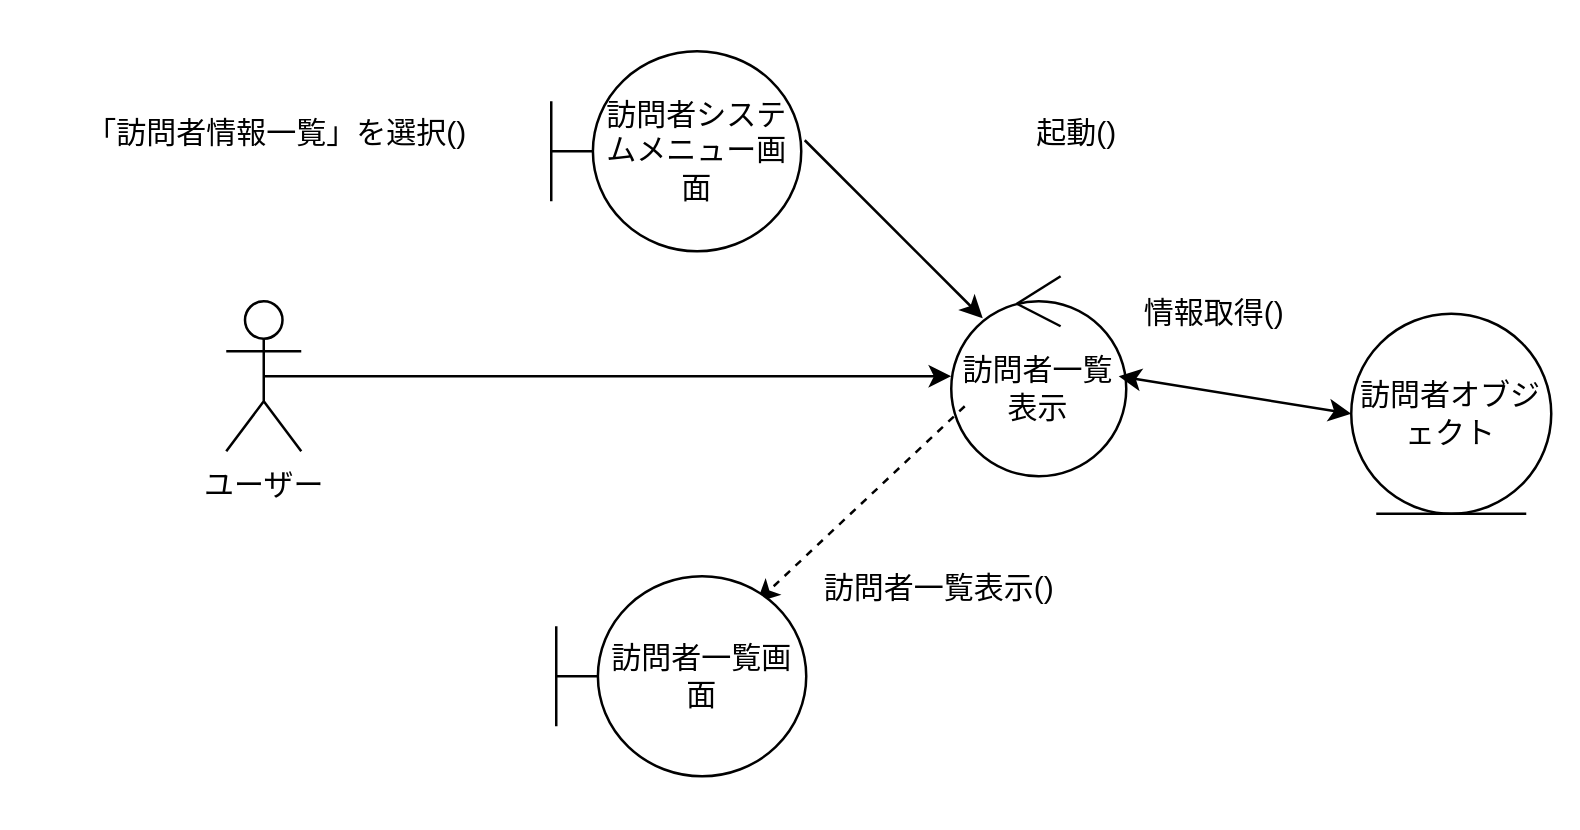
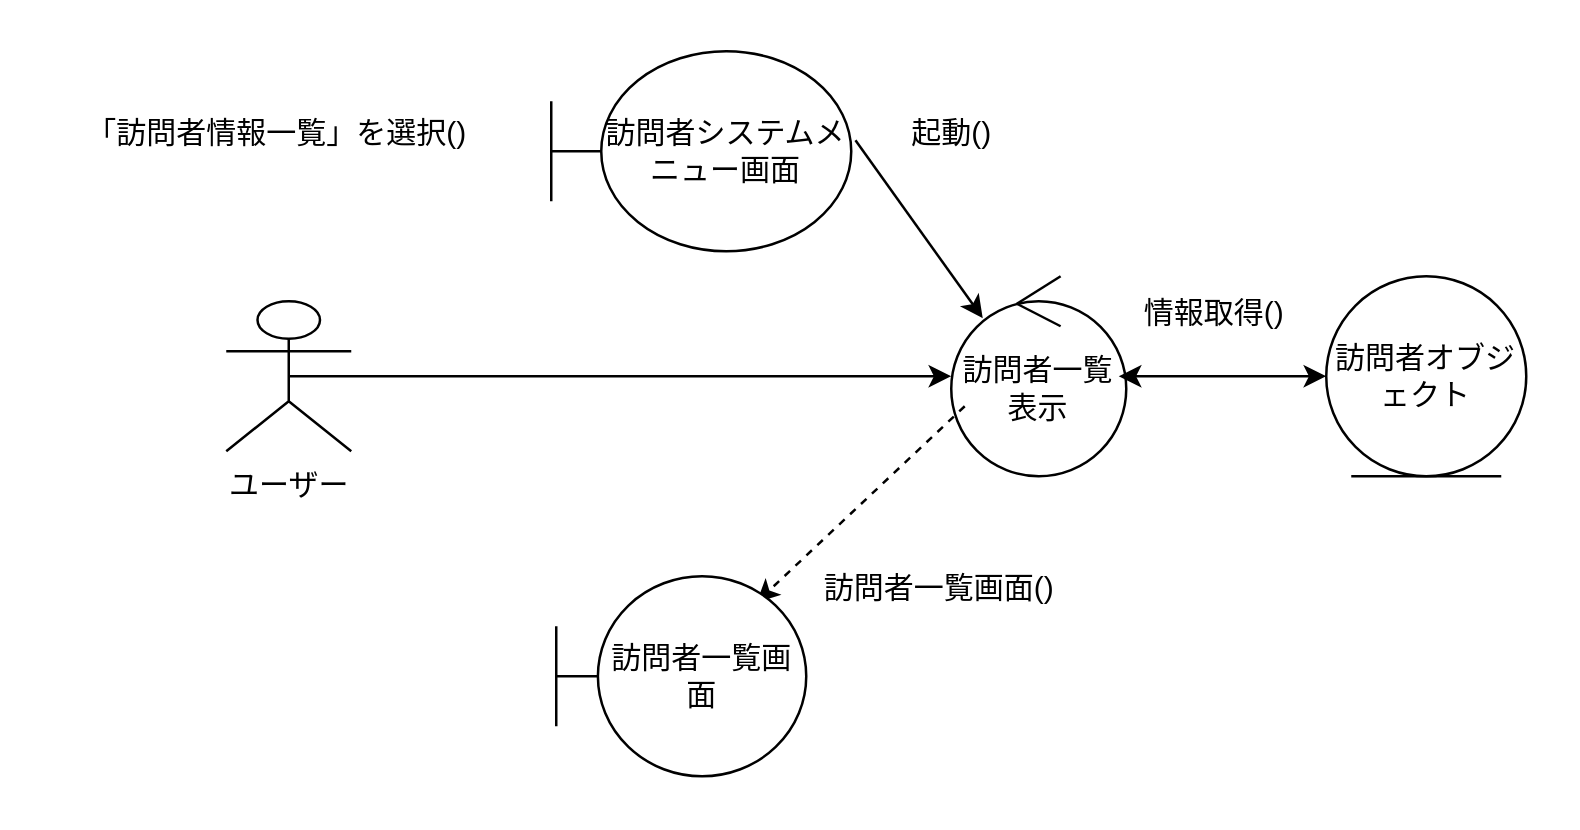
node "起動()": moved (1076, 134) -> (951, 134)
node "訪問者システムメニュー画面": size 250x200 -> 300x200
node "ユーザー": size 75x150 -> 125x150
node "訪問者オブジェクト": moved (1451, 414) -> (1426, 376)
node "訪問者一覧表示()": label "訪問者一覧表示()" -> "訪問者一覧画面()"
